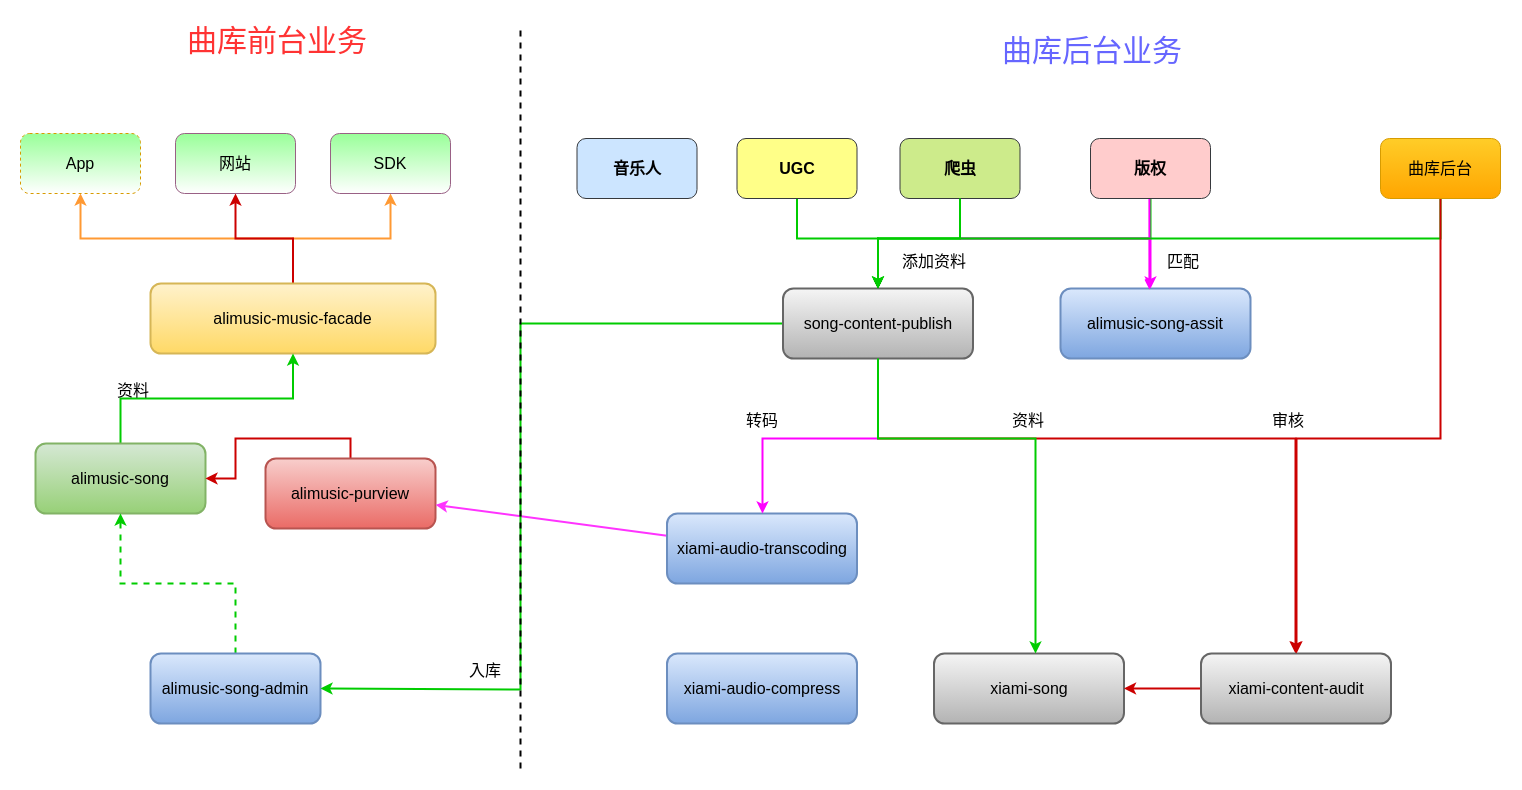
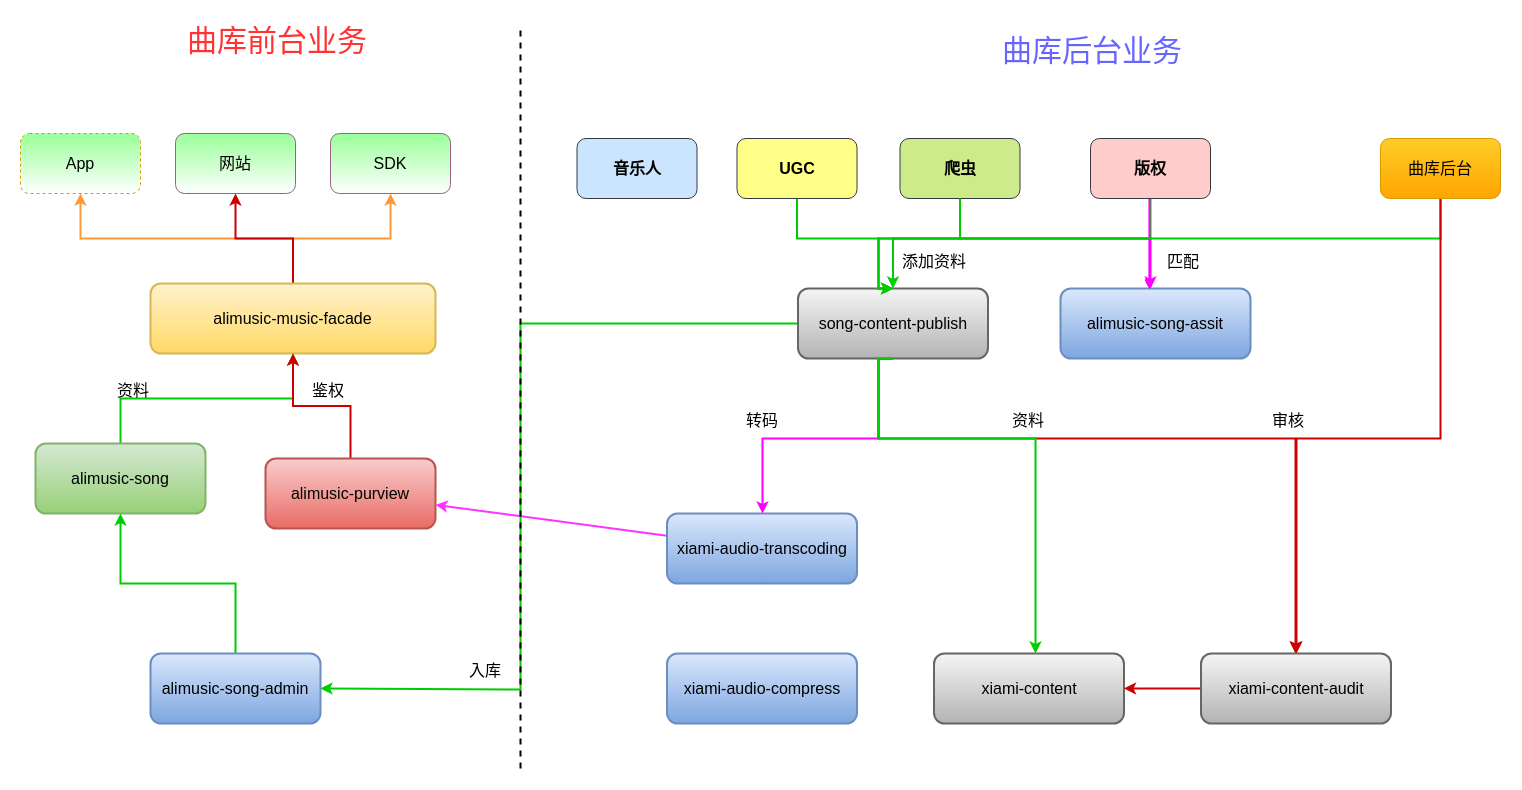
node "song-content-publish": moved (878, 324) -> (893, 324)
node "鉴权": added
edge "alimusic-purview" -> "alimusic-song": now "alimusic-purview" -> "alimusic-music-facade"
edge "alimusic-song-admin" -> "alimusic-song": style dashed -> solid
node "xiami-song": label "xiami-song" -> "xiami-content"
